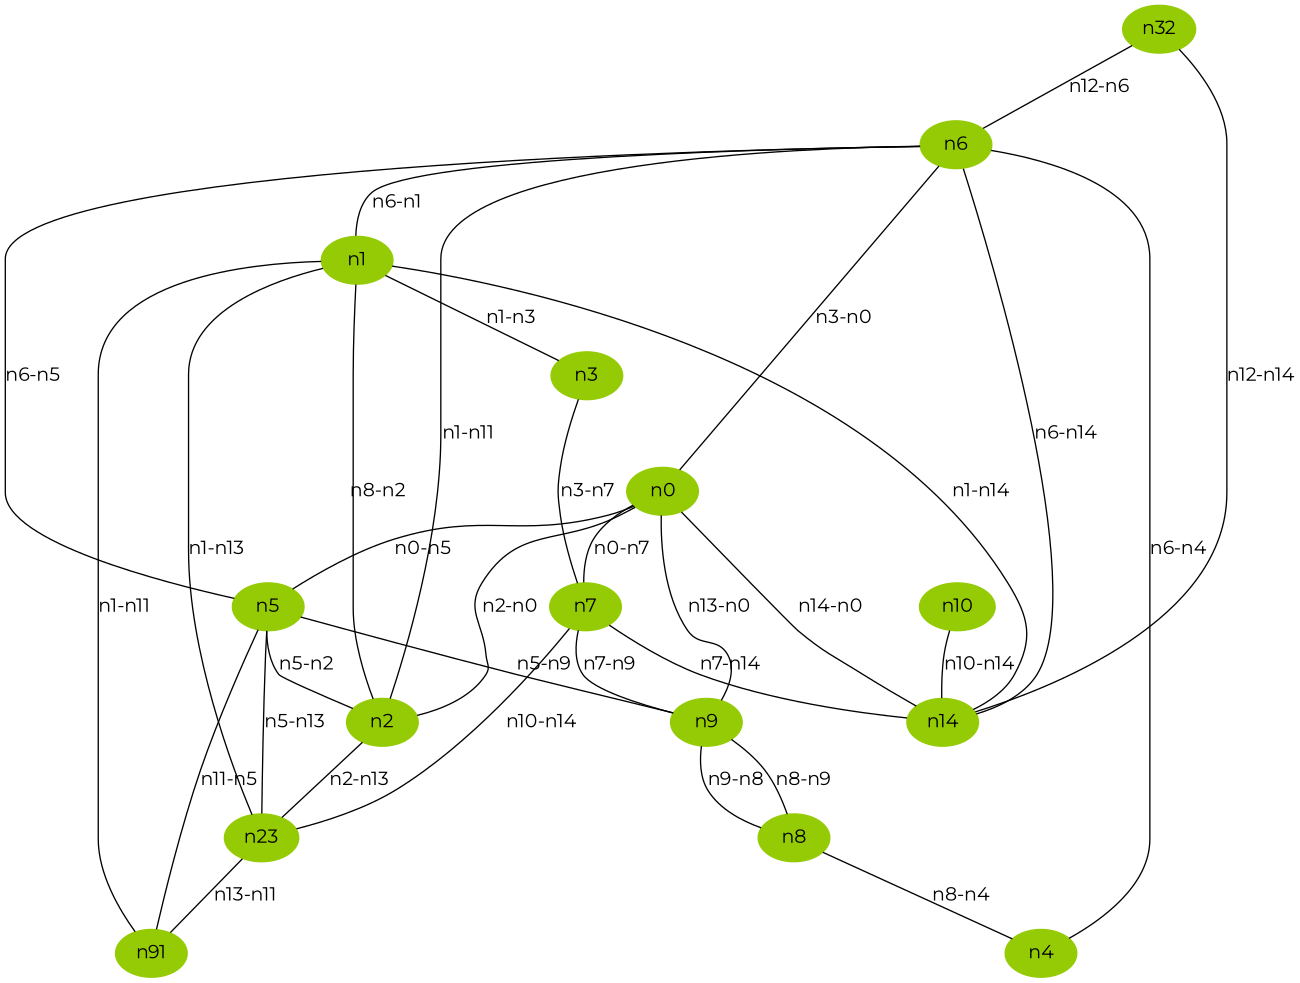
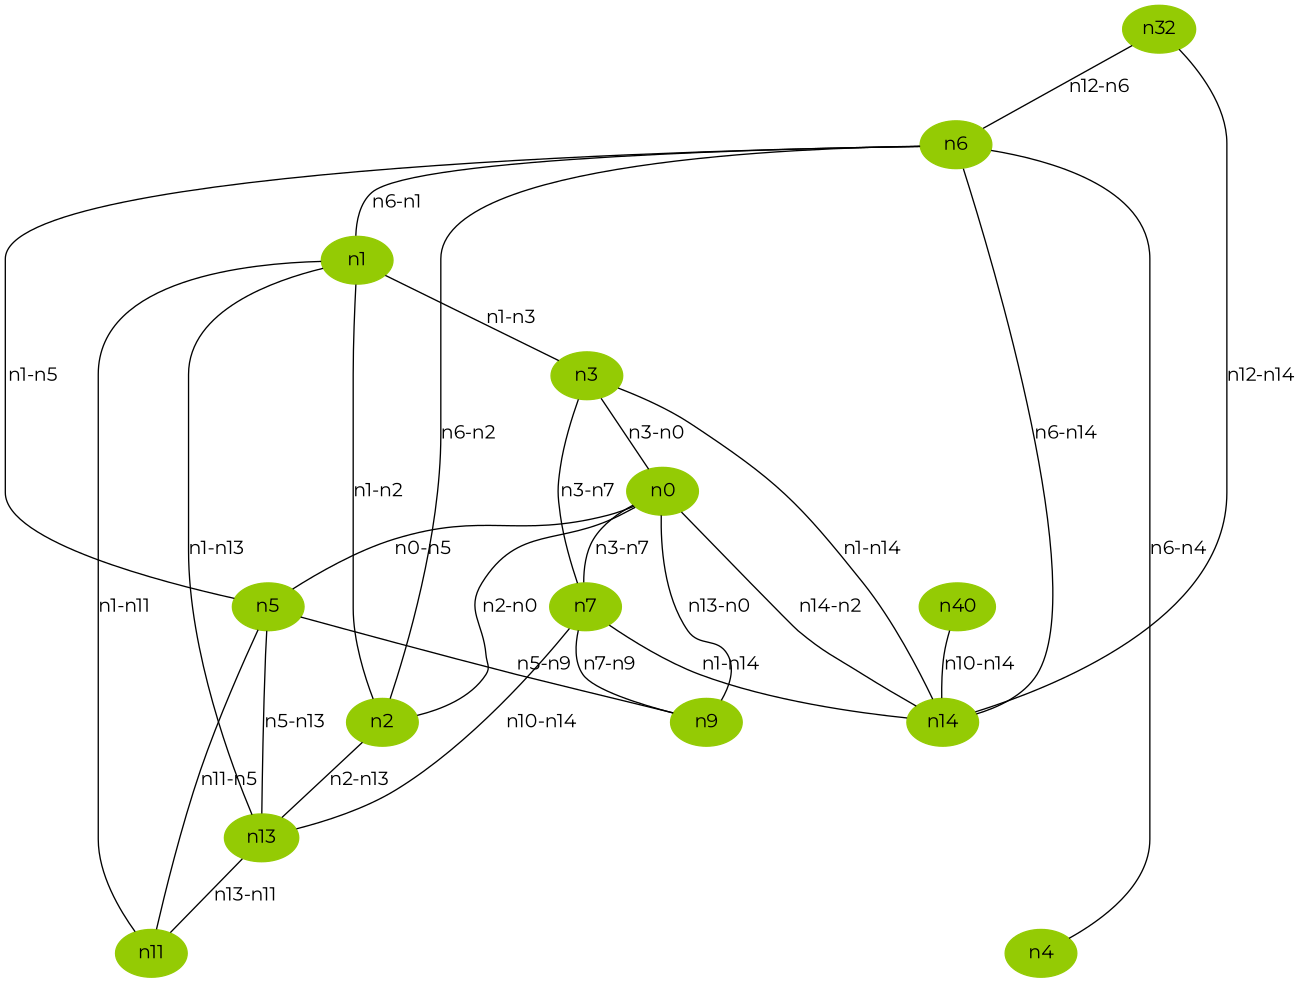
edge "n6" -- "n0": now "n3" -- "n0"
edge "n6" -- "n5": label "n6-n5" -> "n1-n5"
edge "n1" -- "n14": now "n3" -- "n14"
edge "n6" -- "n2": label "n1-n11" -> "n6-n2"
edge "n1" -- "n2": label "n8-n2" -> "n1-n2"
edge "n0" -- "n7": label "n0-n7" -> "n3-n7"
edge "n0" -- "n14": label "n14-n0" -> "n14-n2"
node "n10": label "n10" -> "n40"
edge "n7" -- "n14": label "n7-n14" -> "n1-n14"
edge "n5" -- "n2": removed, label "n5-n2"
node "n23": label "n23" -> "n13"
node "n8": removed
node "n91": label "n91" -> "n11"
